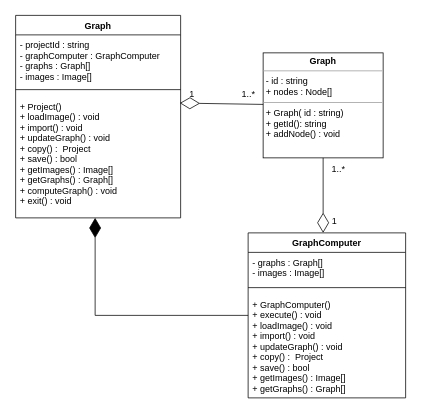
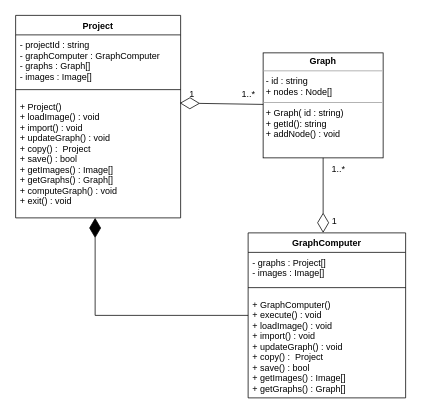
node "Graph": label "Graph" -> "Project"
node "- graphs : Graph[] - images : Image[]": label "- graphs : Graph[] - images : Image[]" -> "- graphs : Project[] - images : Image[]"
